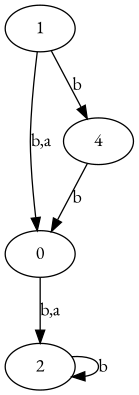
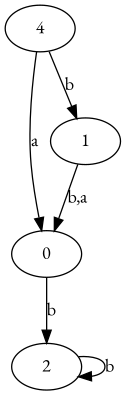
edge "1" -> "4": reversed
edge "4" -> "0": label "b" -> "a"
edge "0" -> "2": label "b,a" -> "b"
